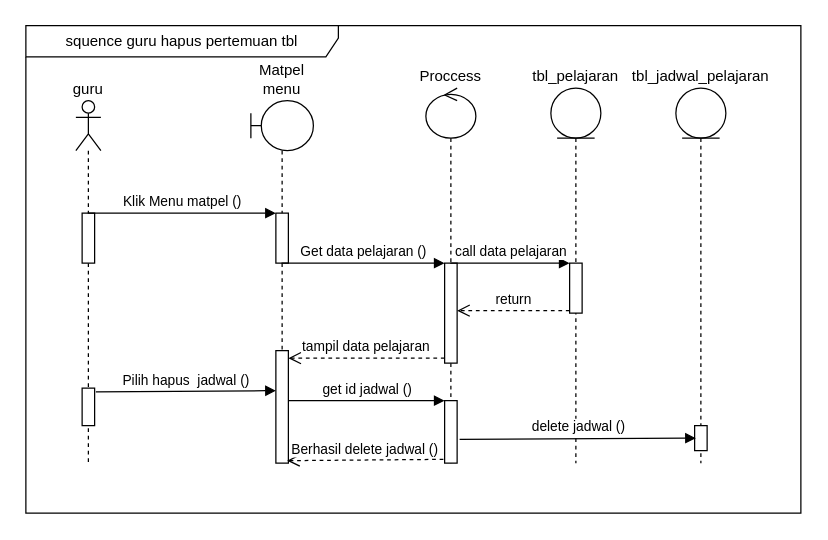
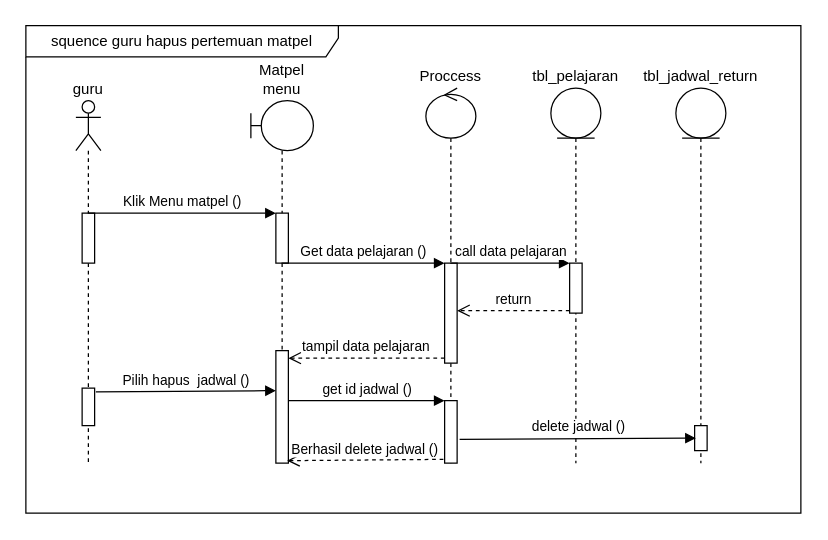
node "squence guru hapus pertemuan tbl": label "squence guru hapus pertemuan tbl" -> "squence guru hapus pertemuan matpel"
node "tbl_jadwal_pelajaran": label "tbl_jadwal_pelajaran" -> "tbl_jadwal_return"
